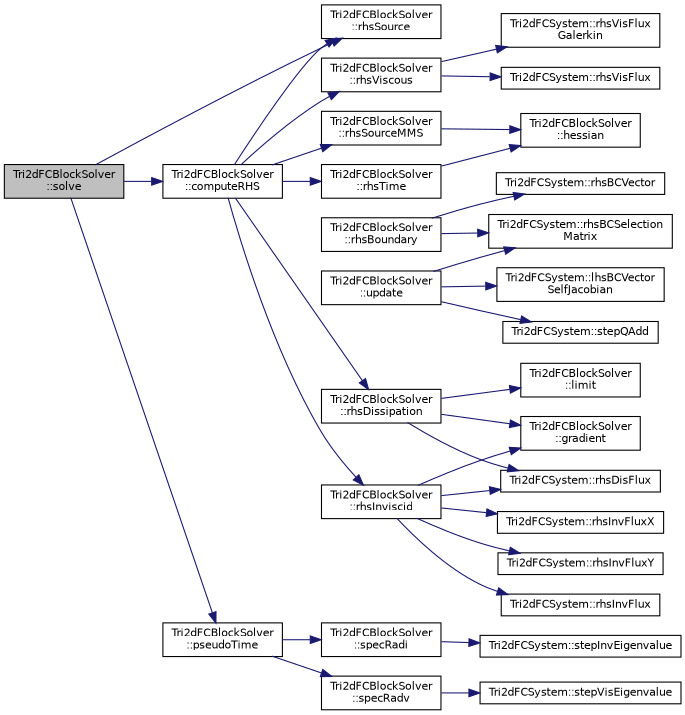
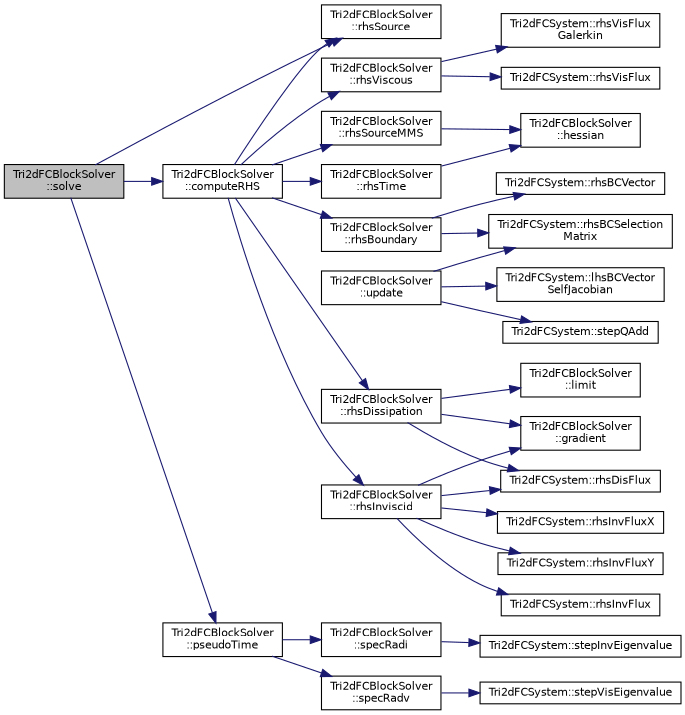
edge "Tri2dFCBlockSolver ::computeRHS" -> "Tri2dFCBlockSolver ::rhsBoundary": added
